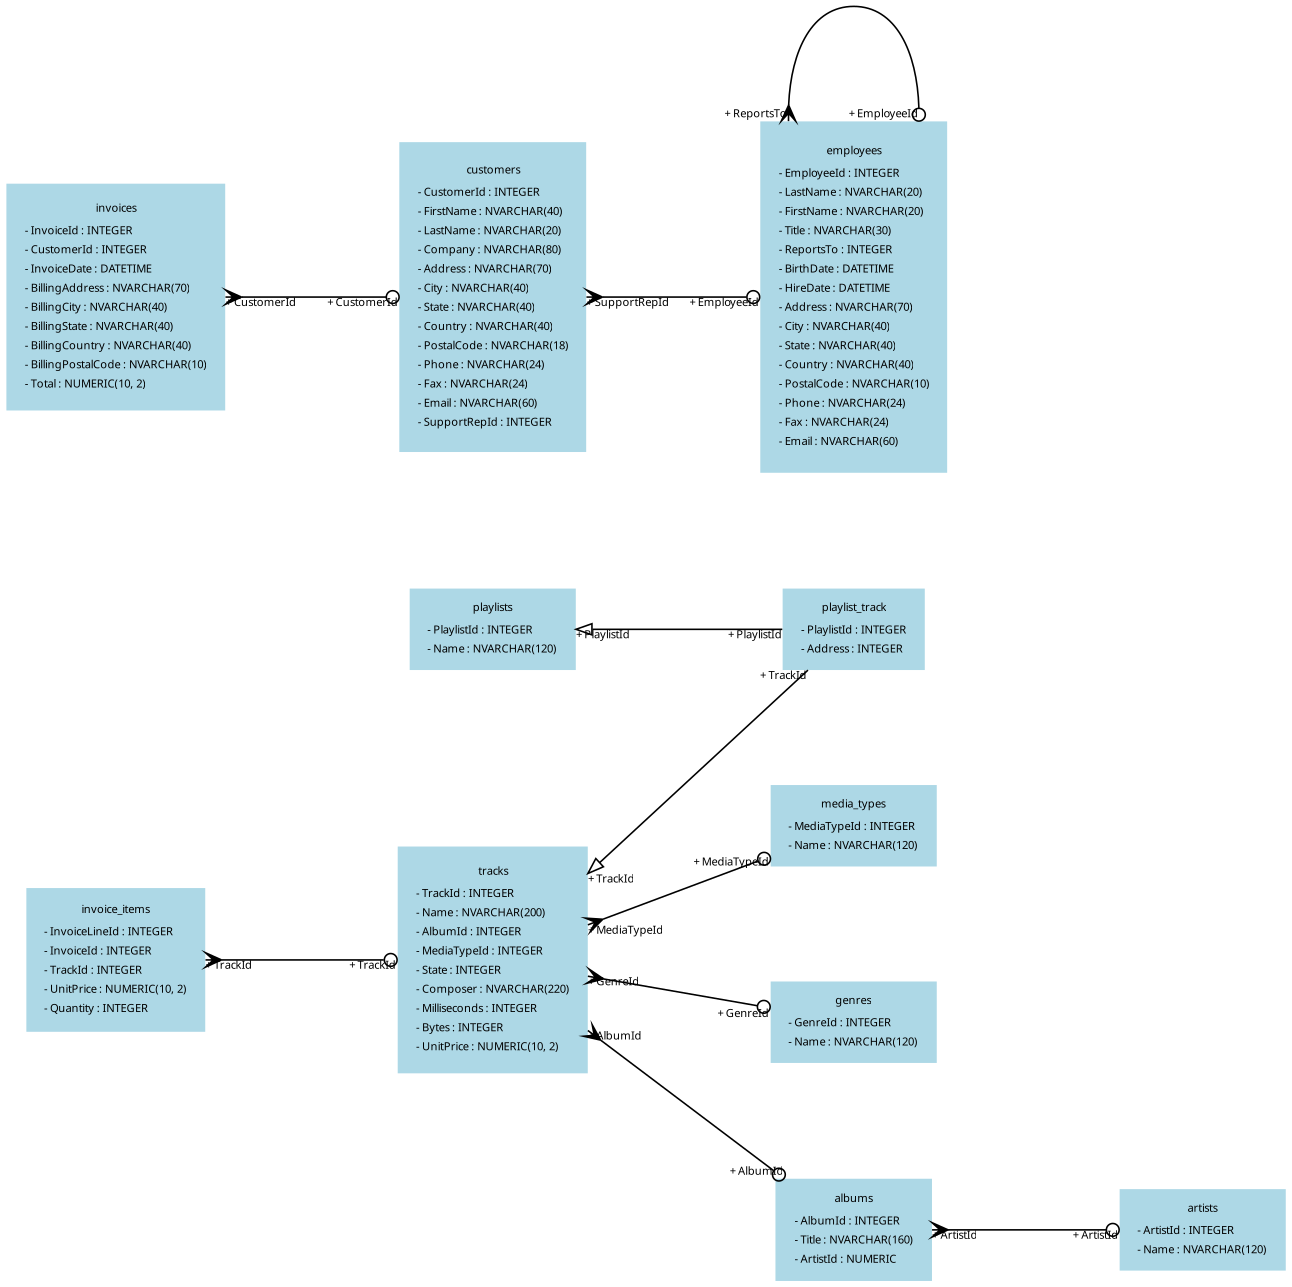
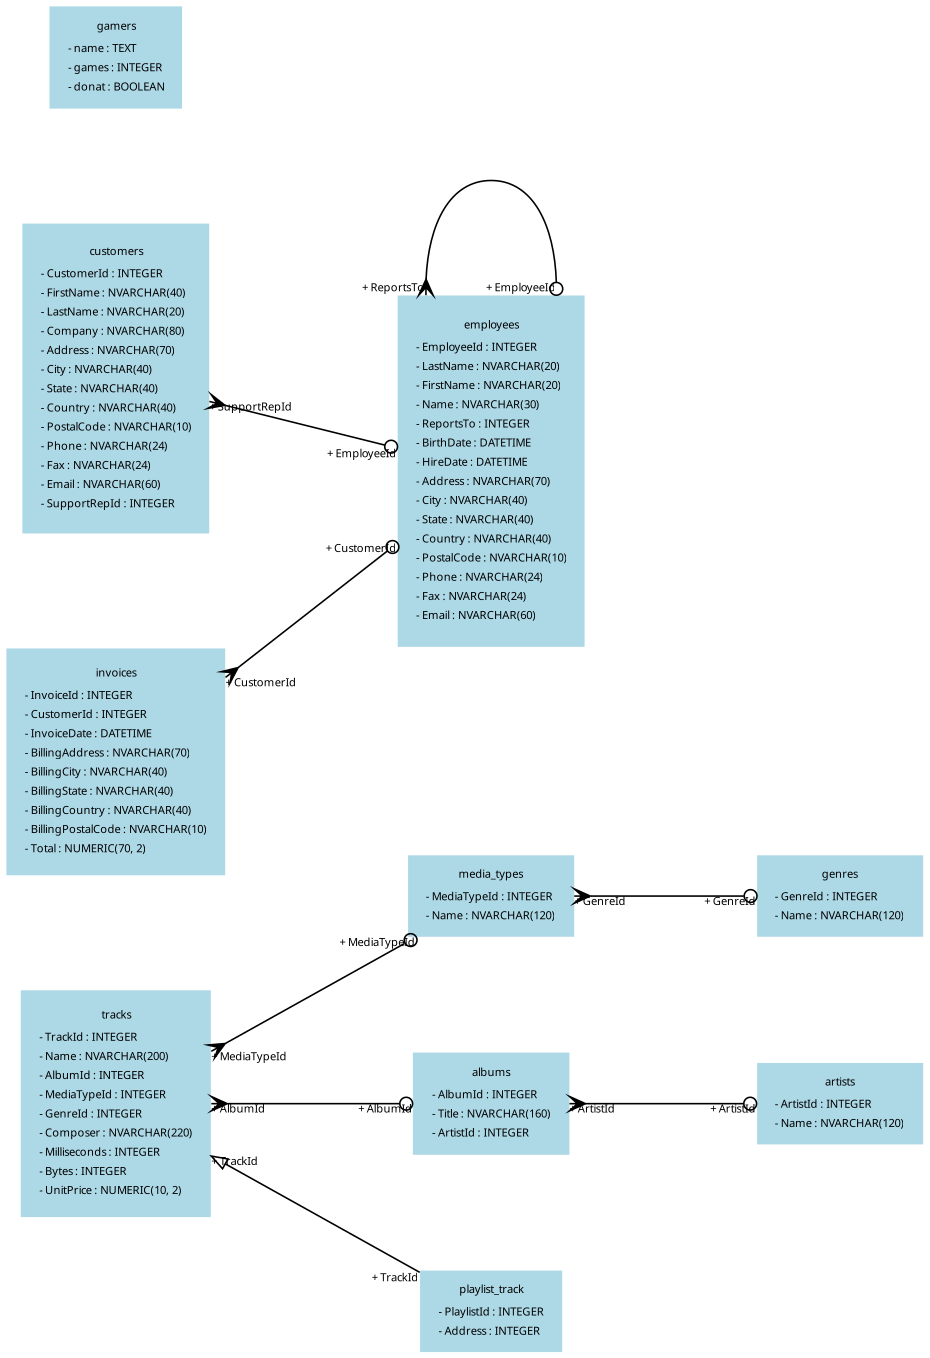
node "gamers": added
node "employees": text "- Title : NVARCHAR(30)" -> "- Name : NVARCHAR(30)"
edge "invoices" -- "customers": now "invoices" -- "employees"
node "customers": text "- PostalCode : NVARCHAR(18)" -> "- PostalCode : NVARCHAR(10)"
node "invoices": text "- Total : NUMERIC(10, 2)" -> "- Total : NUMERIC(70, 2)"
node "playlists": removed
node "invoice_items": removed
node "tracks": text "- State : INTEGER" -> "- GenreId : INTEGER"
edge "tracks" -- "genres": now "media_types" -- "genres"
node "albums": text "- ArtistId : NUMERIC" -> "- ArtistId : INTEGER"
